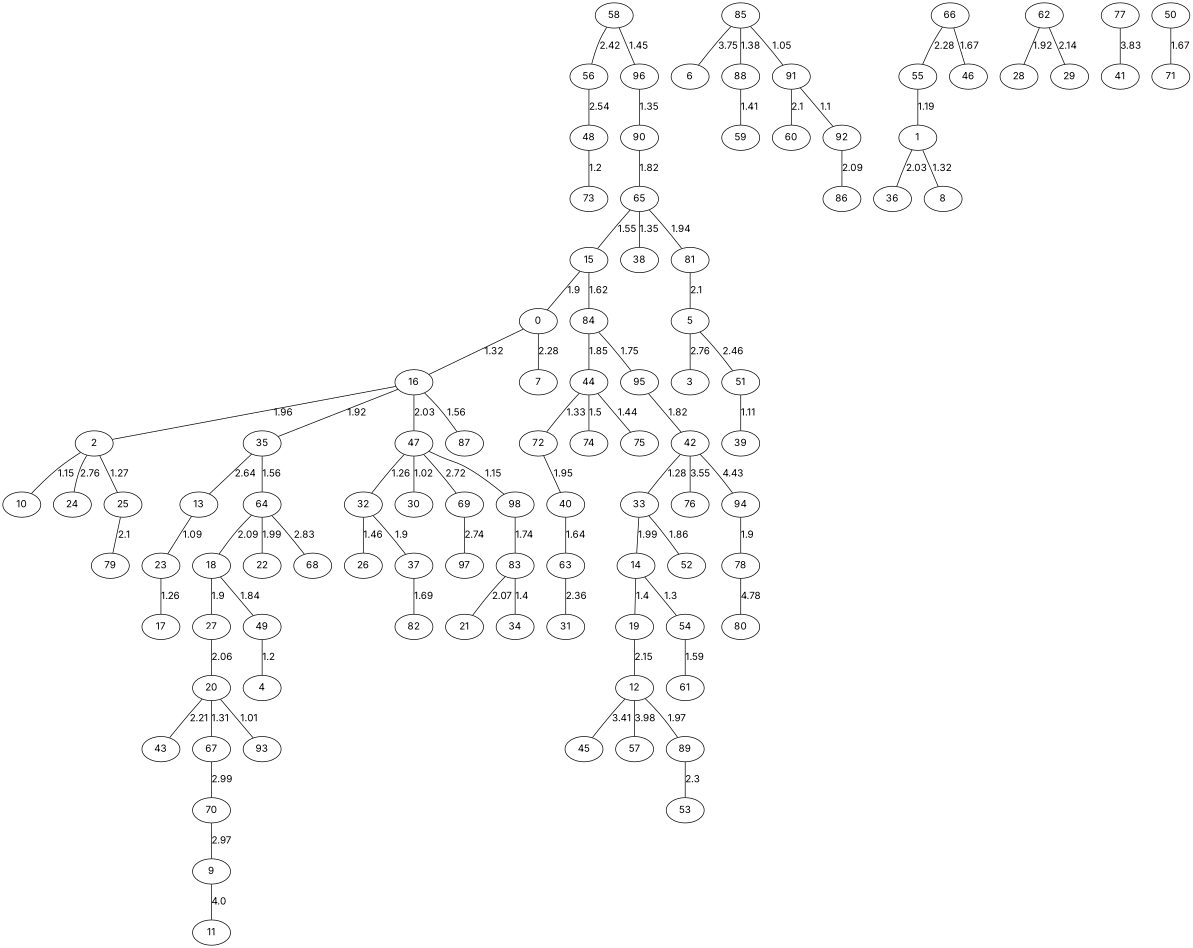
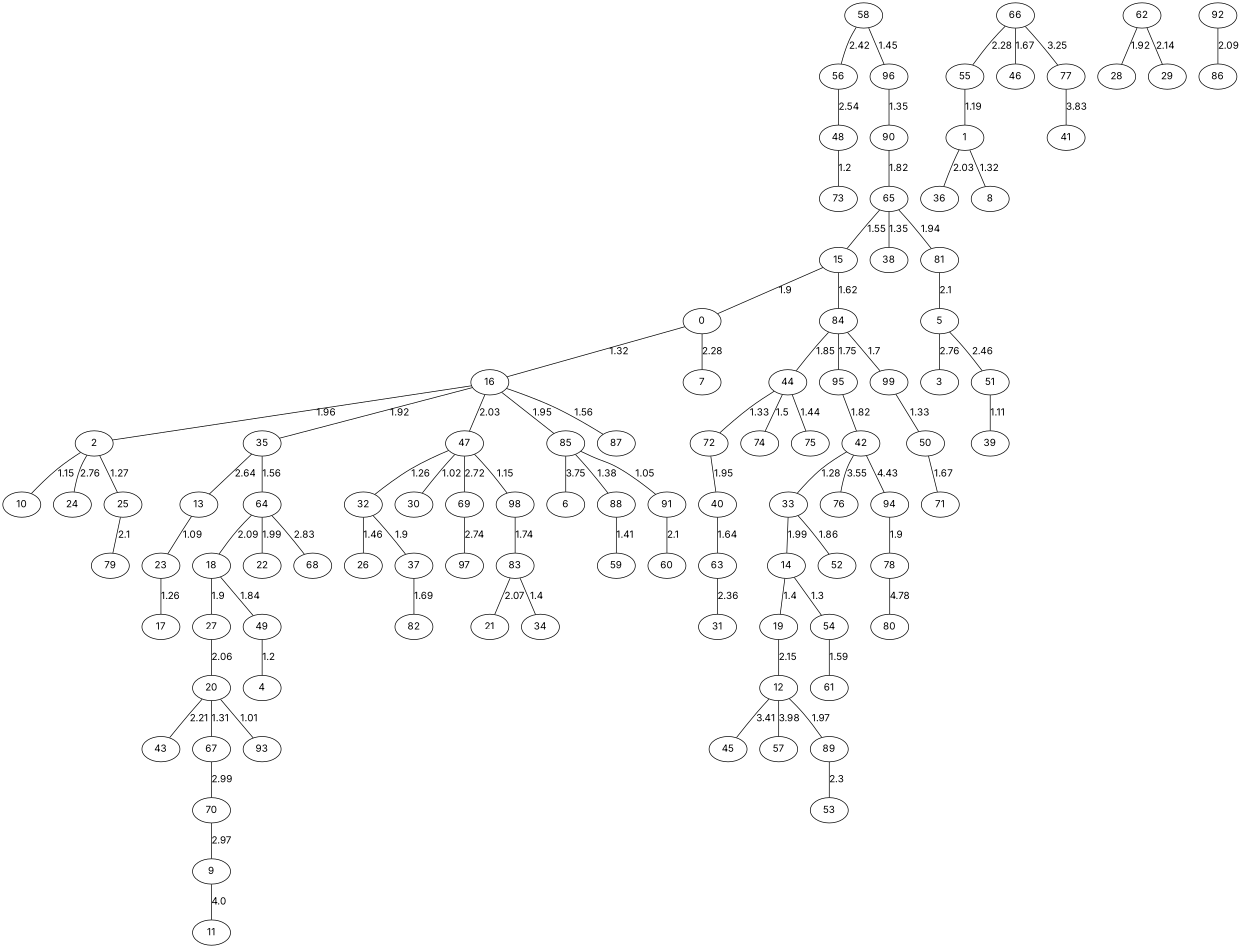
edge "66" -- "77": added, label "3.25"
edge "91" -- "92": removed, label "1.1"
node "99": added
edge "16" -- "85": added, label "1.95"
